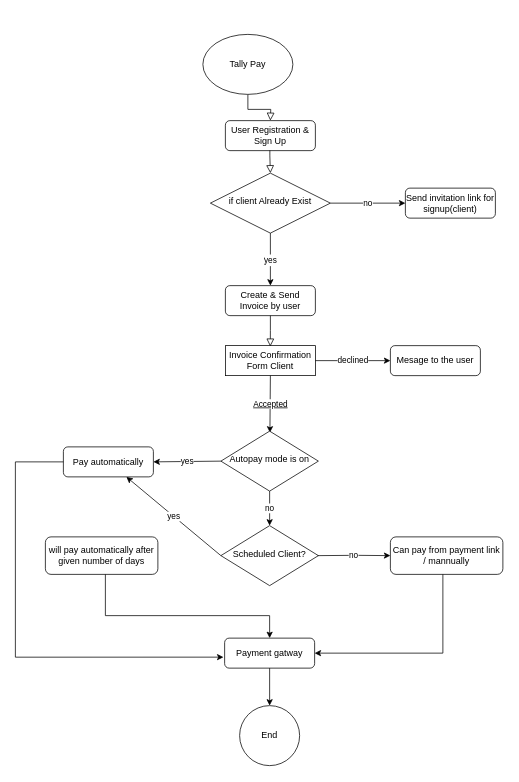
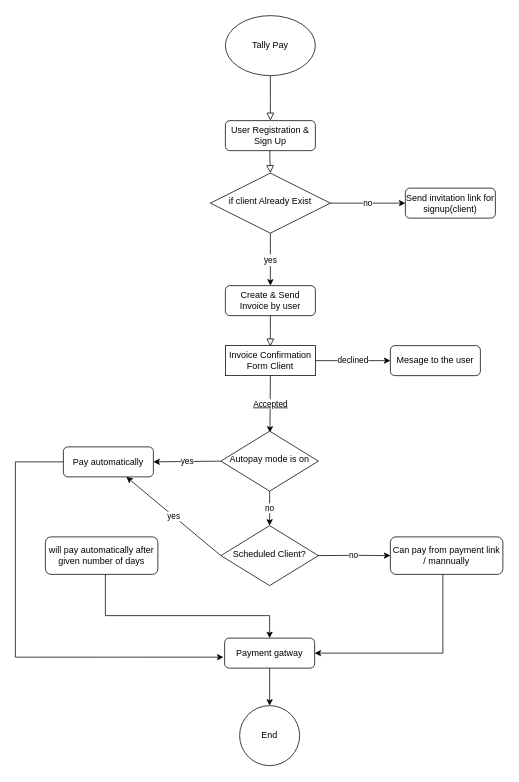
node "Tally Pay": moved (248, 64) -> (270, 45)
